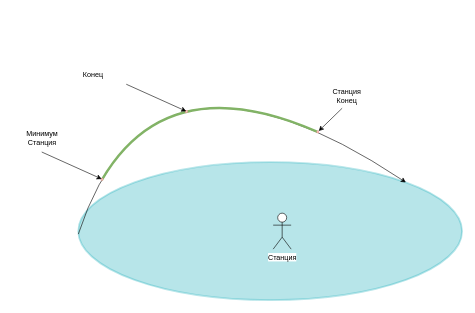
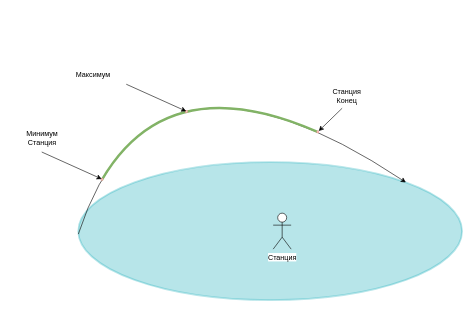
node "Конец": label "Конец" -> "Максимум"
